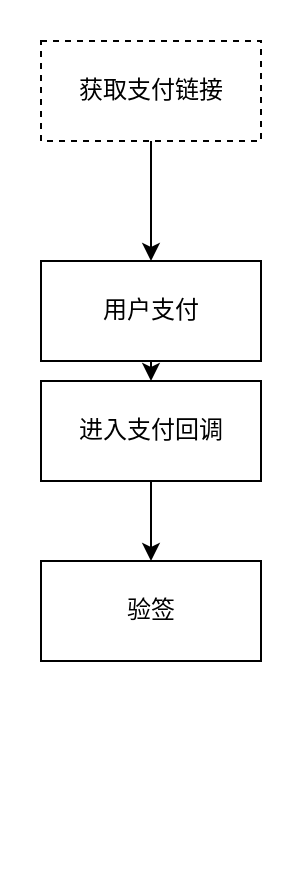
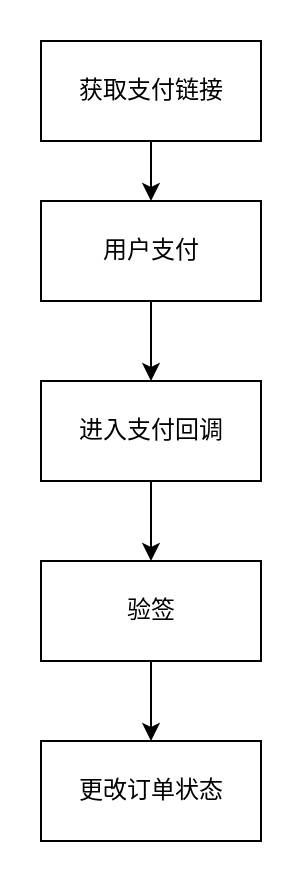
node "获取支付链接": style dashed -> solid
node "用户支付": moved (151, 311) -> (151, 251)
edge "验签" -> "更改订单状态": added
node "更改订单状态": added
